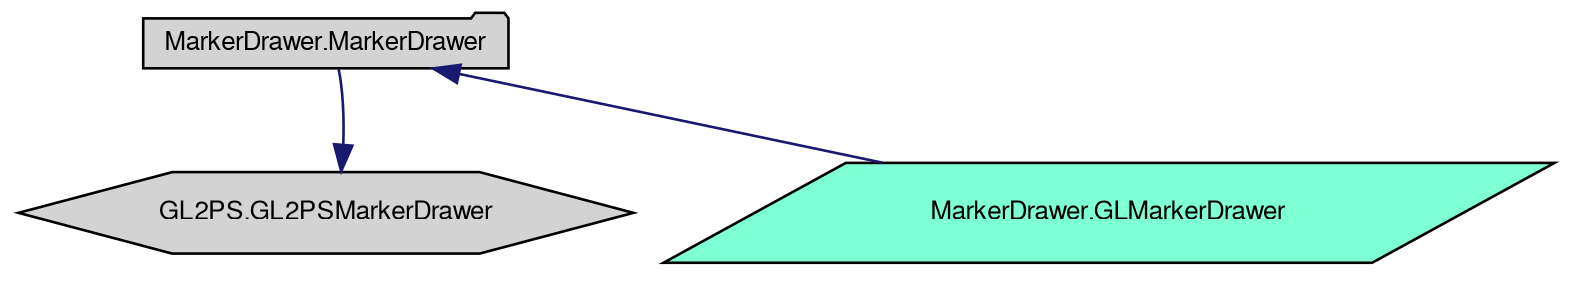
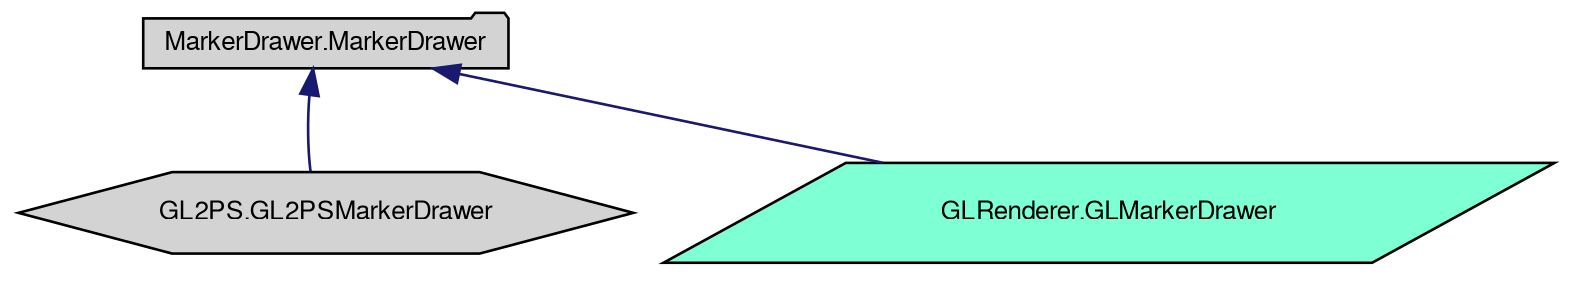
edge "MarkerDrawer.MarkerDrawer" -> "GL2PS.GL2PSMarkerDrawer": reversed
node "MarkerDrawer.GLMarkerDrawer": label "MarkerDrawer.GLMarkerDrawer" -> "GLRenderer.GLMarkerDrawer"
